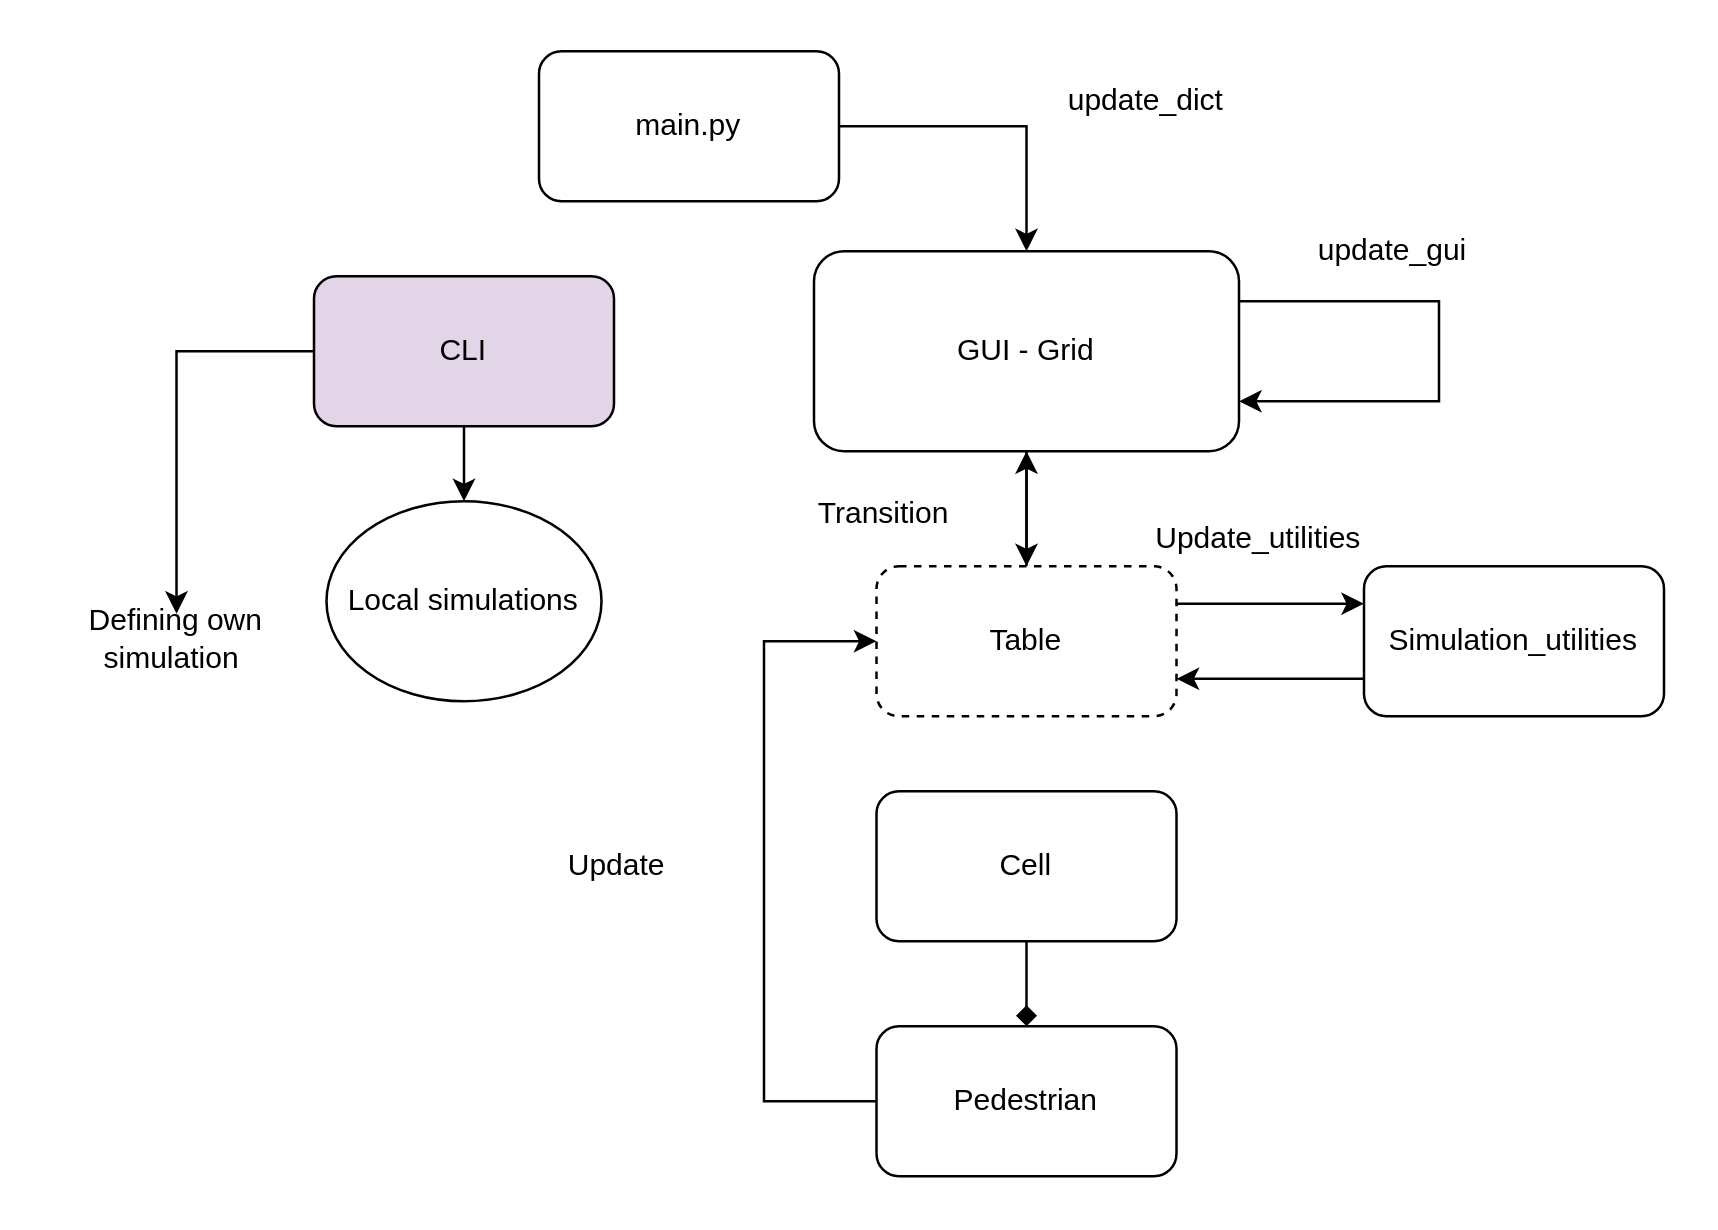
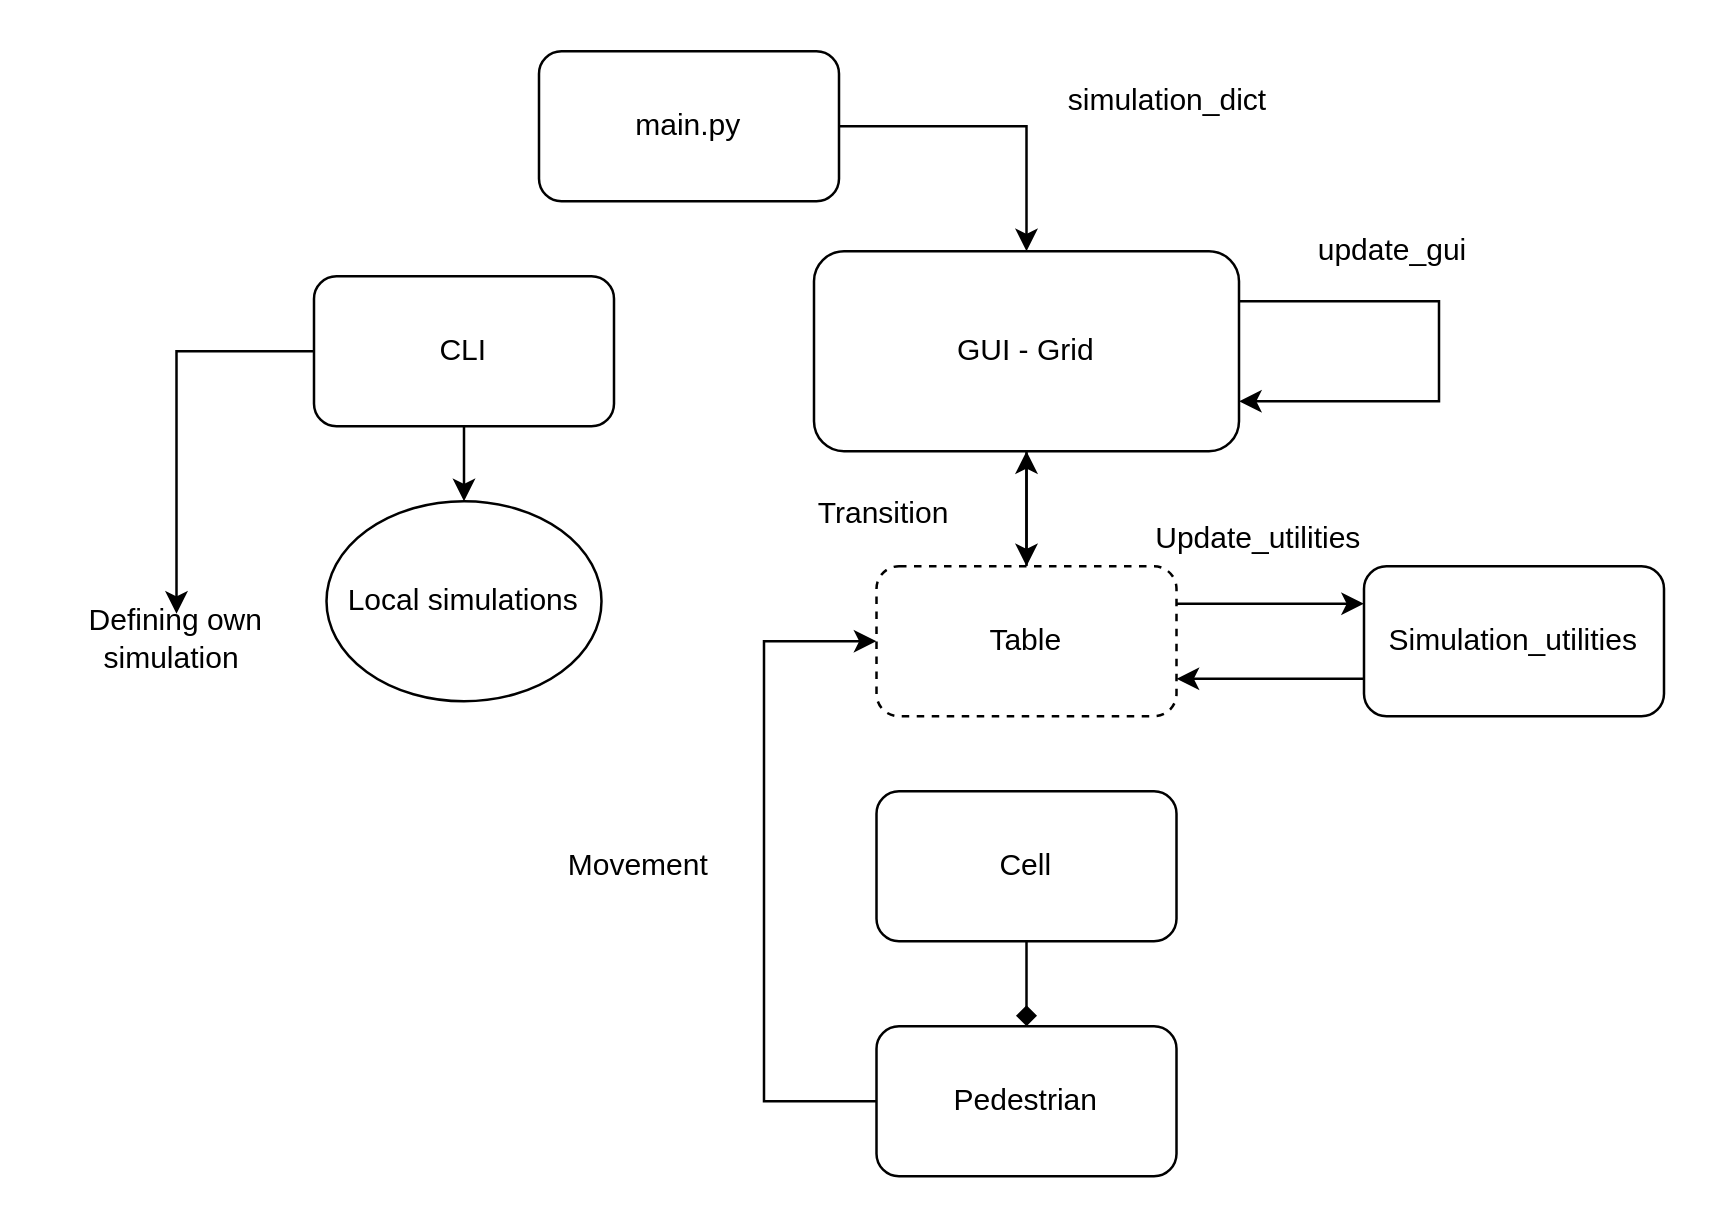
node "update_dict": label "update_dict" -> "simulation_dict"
node "CLI": fillcolor #e1d5e7 -> #ffffff
node "Update": label "Update" -> "Movement"
